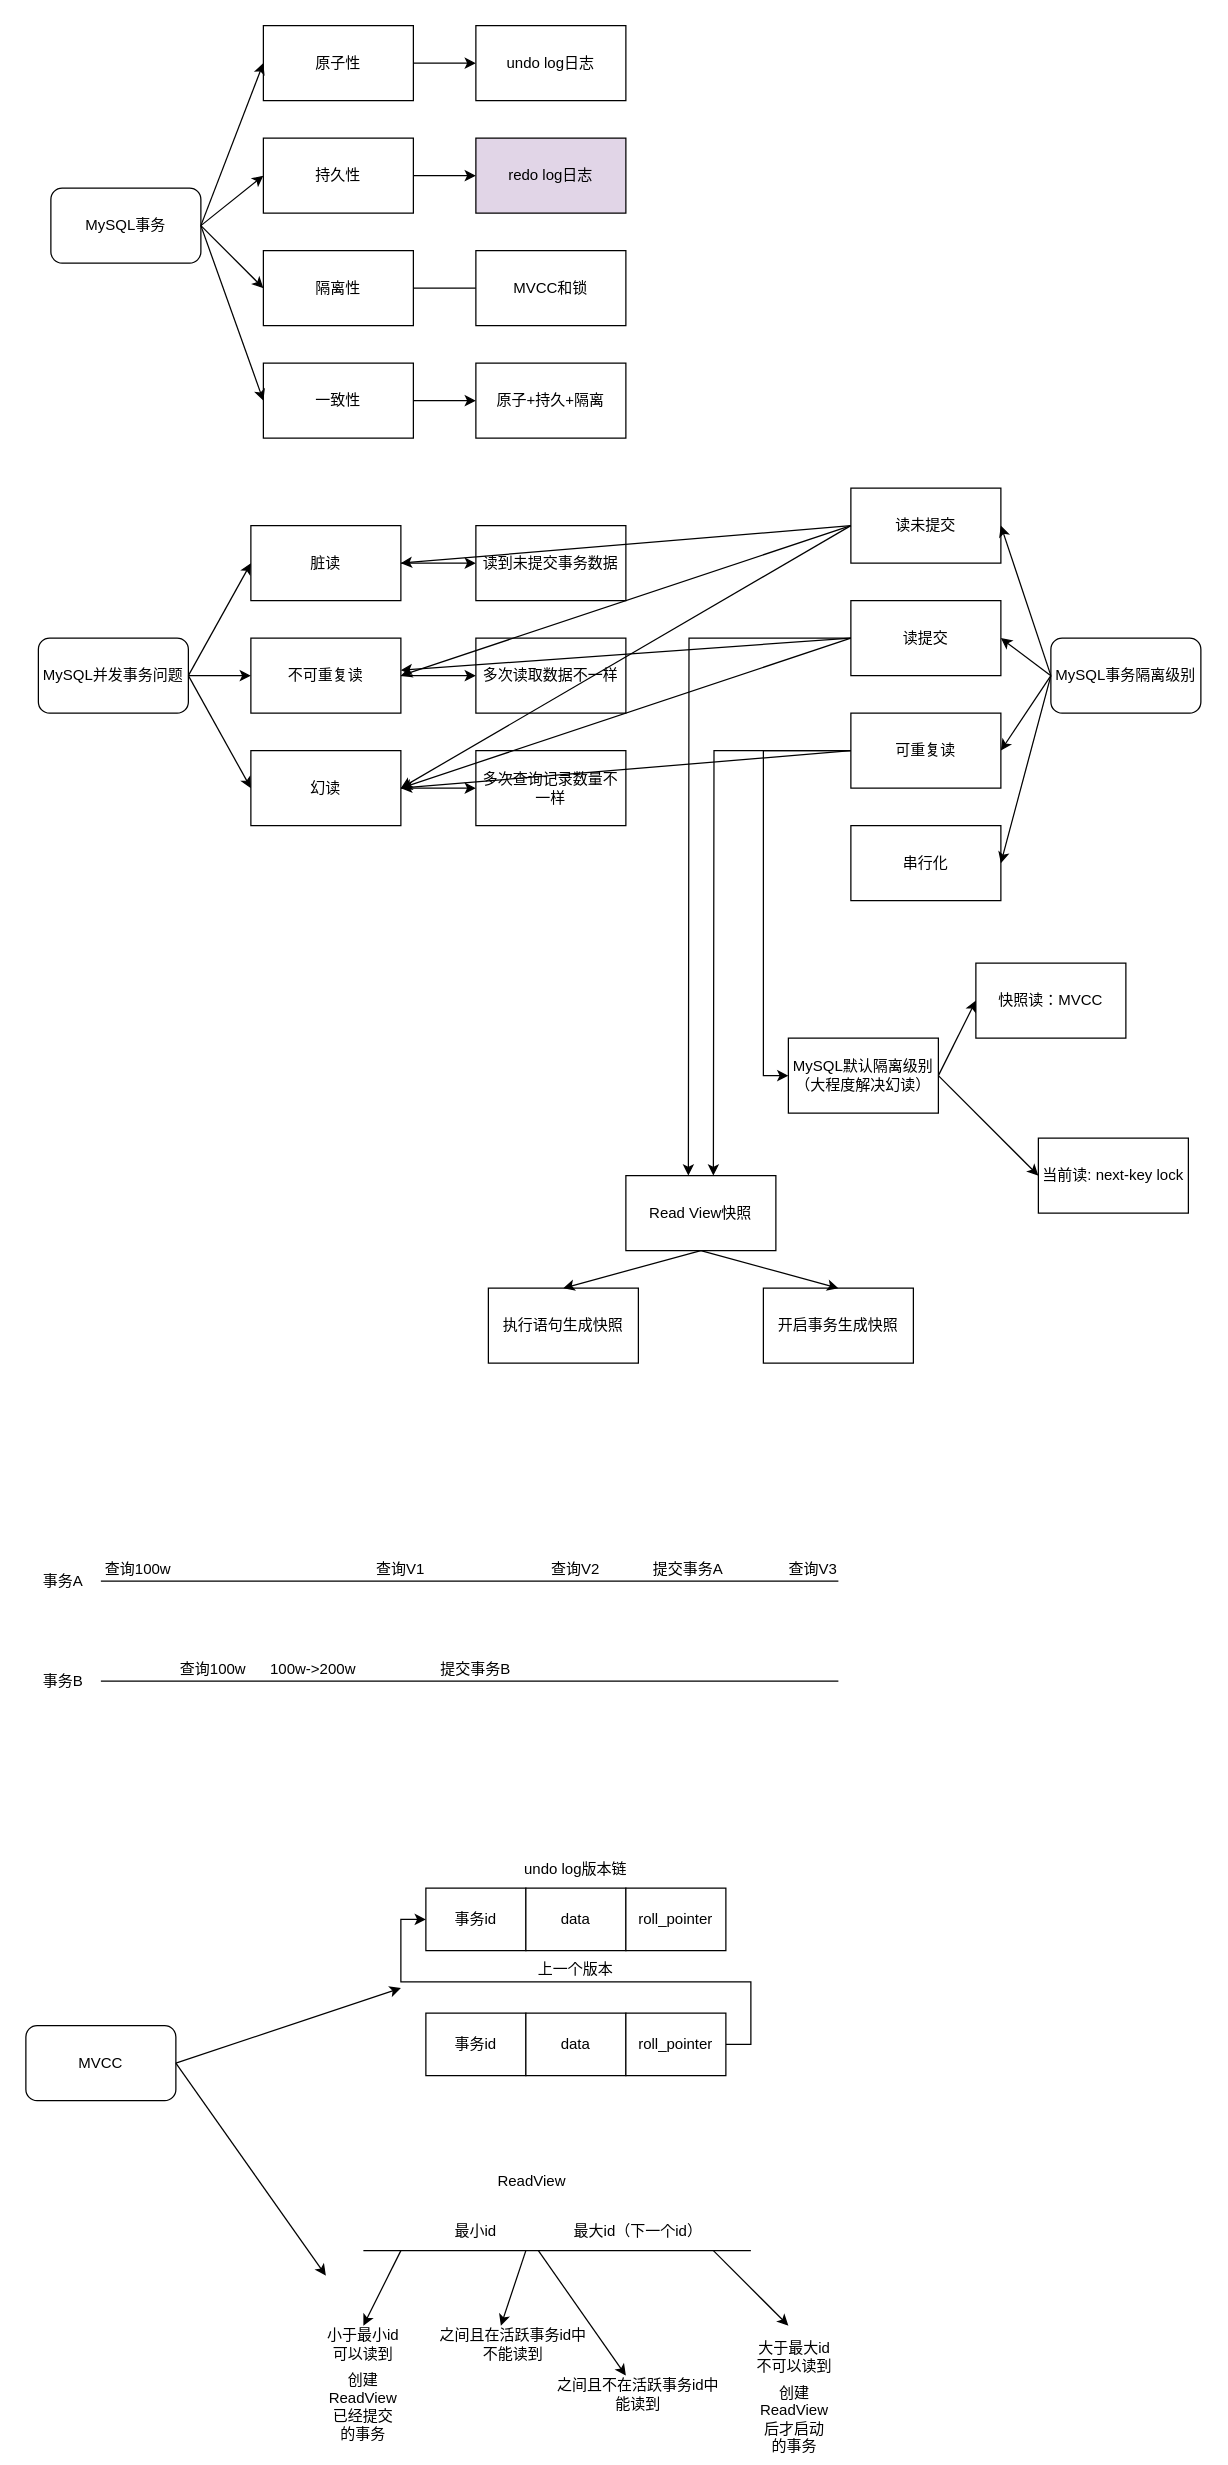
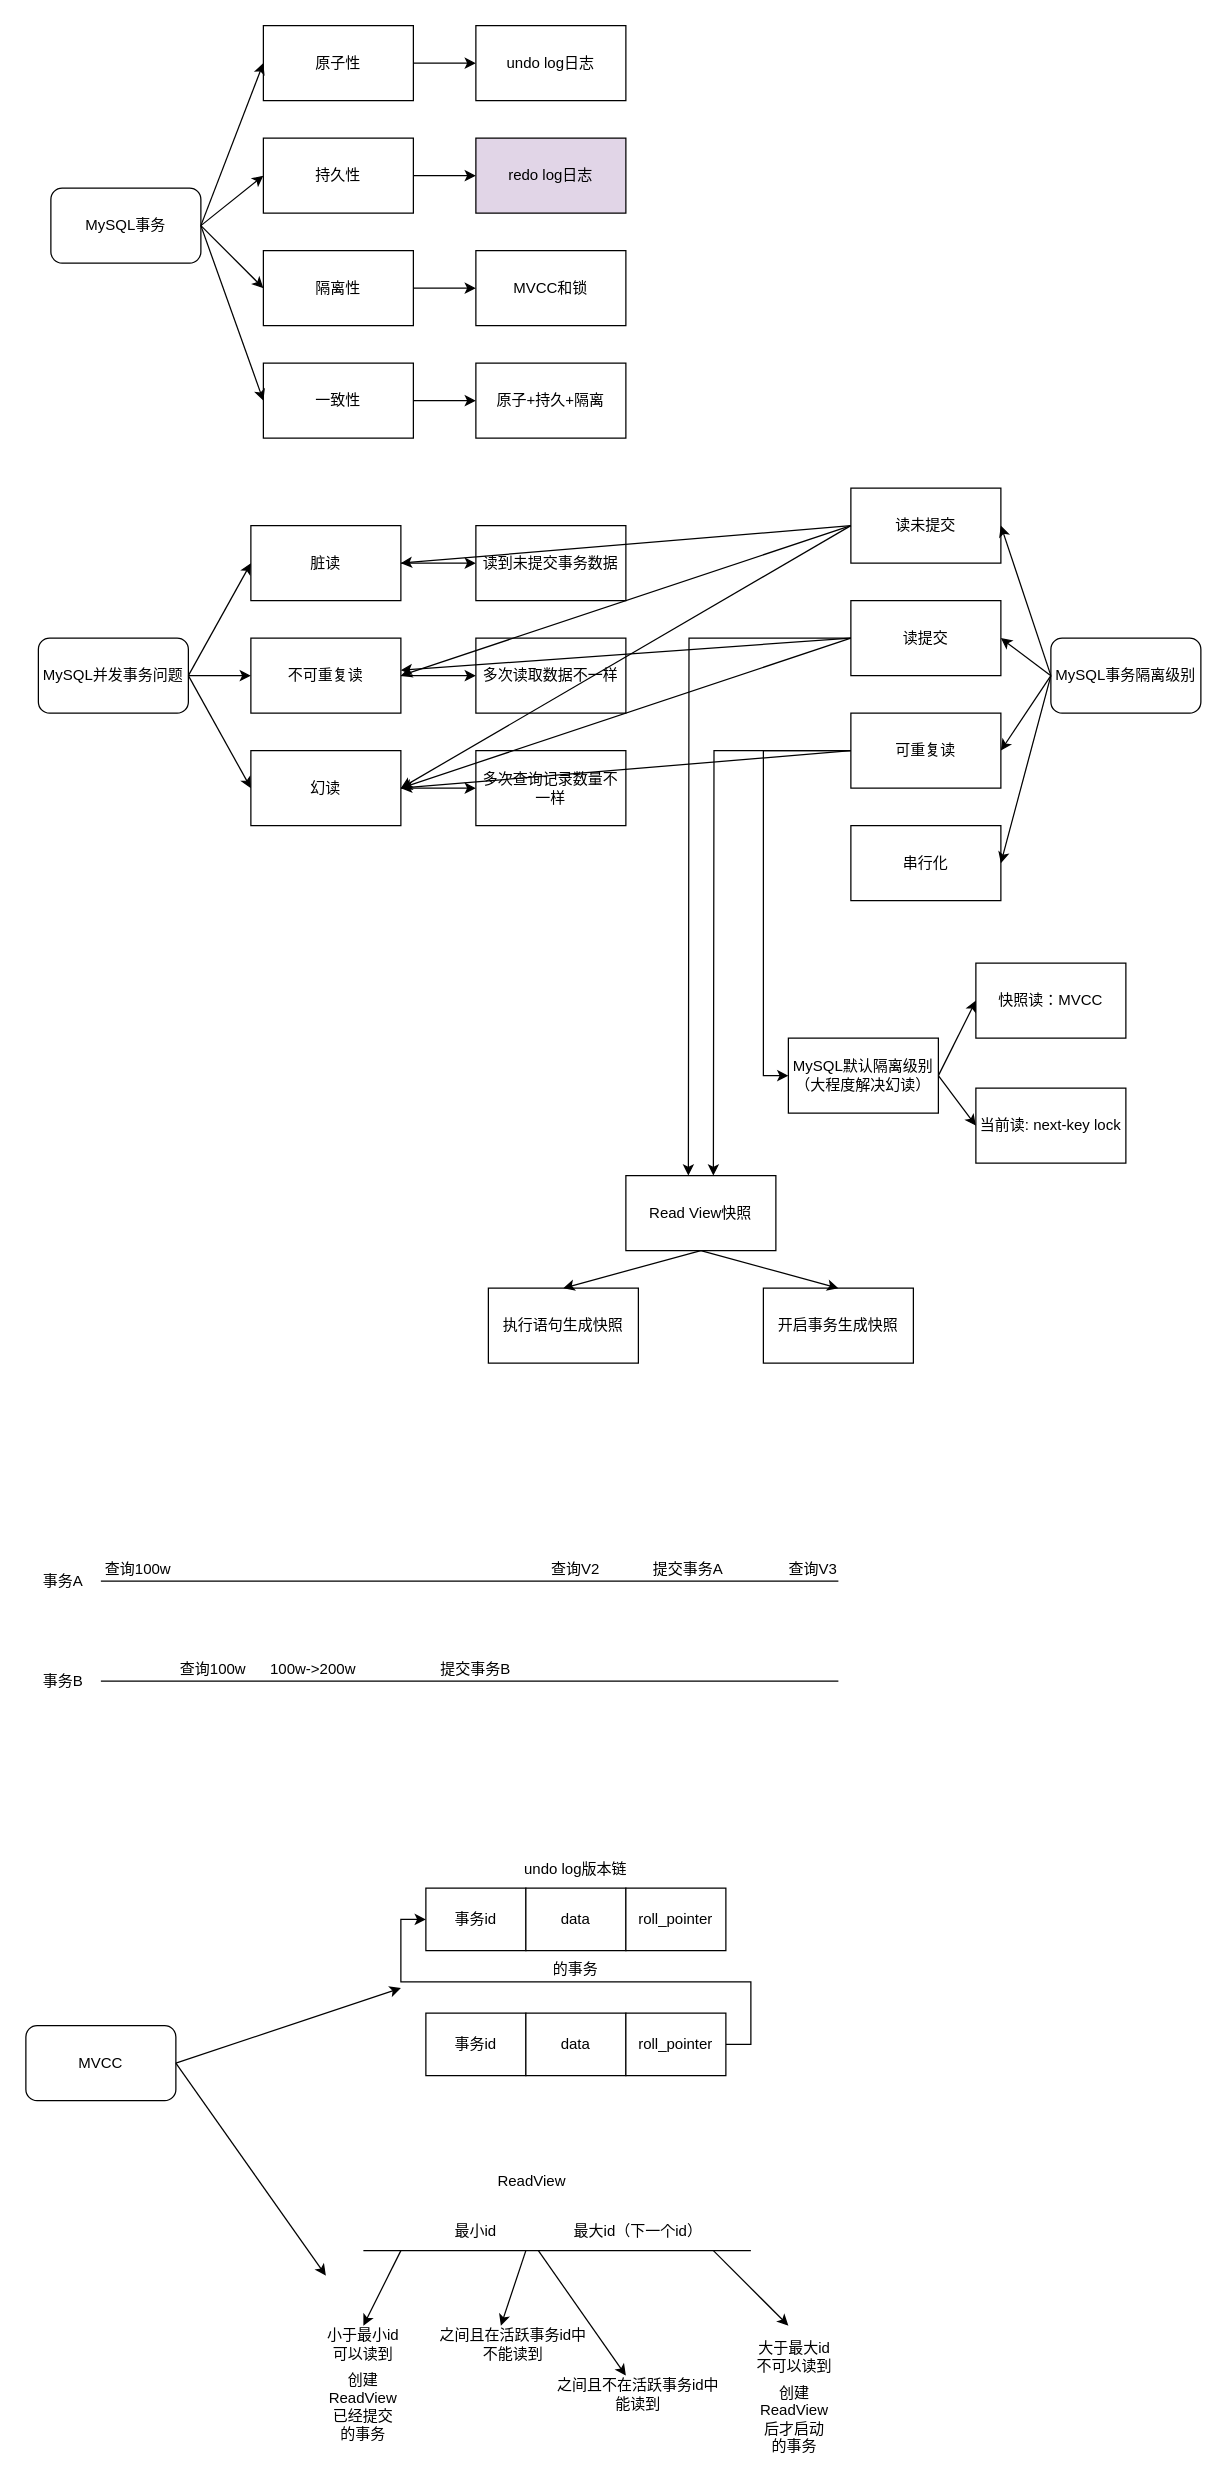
edge "隔离性" -- "MVCC和锁": arrowhead none -> classic
node "当前读: next-key lock": moved (1113, 1176) -> (1051, 1126)
node "查询V1": removed
node "上一个版本": label "上一个版本" -> "的事务"
